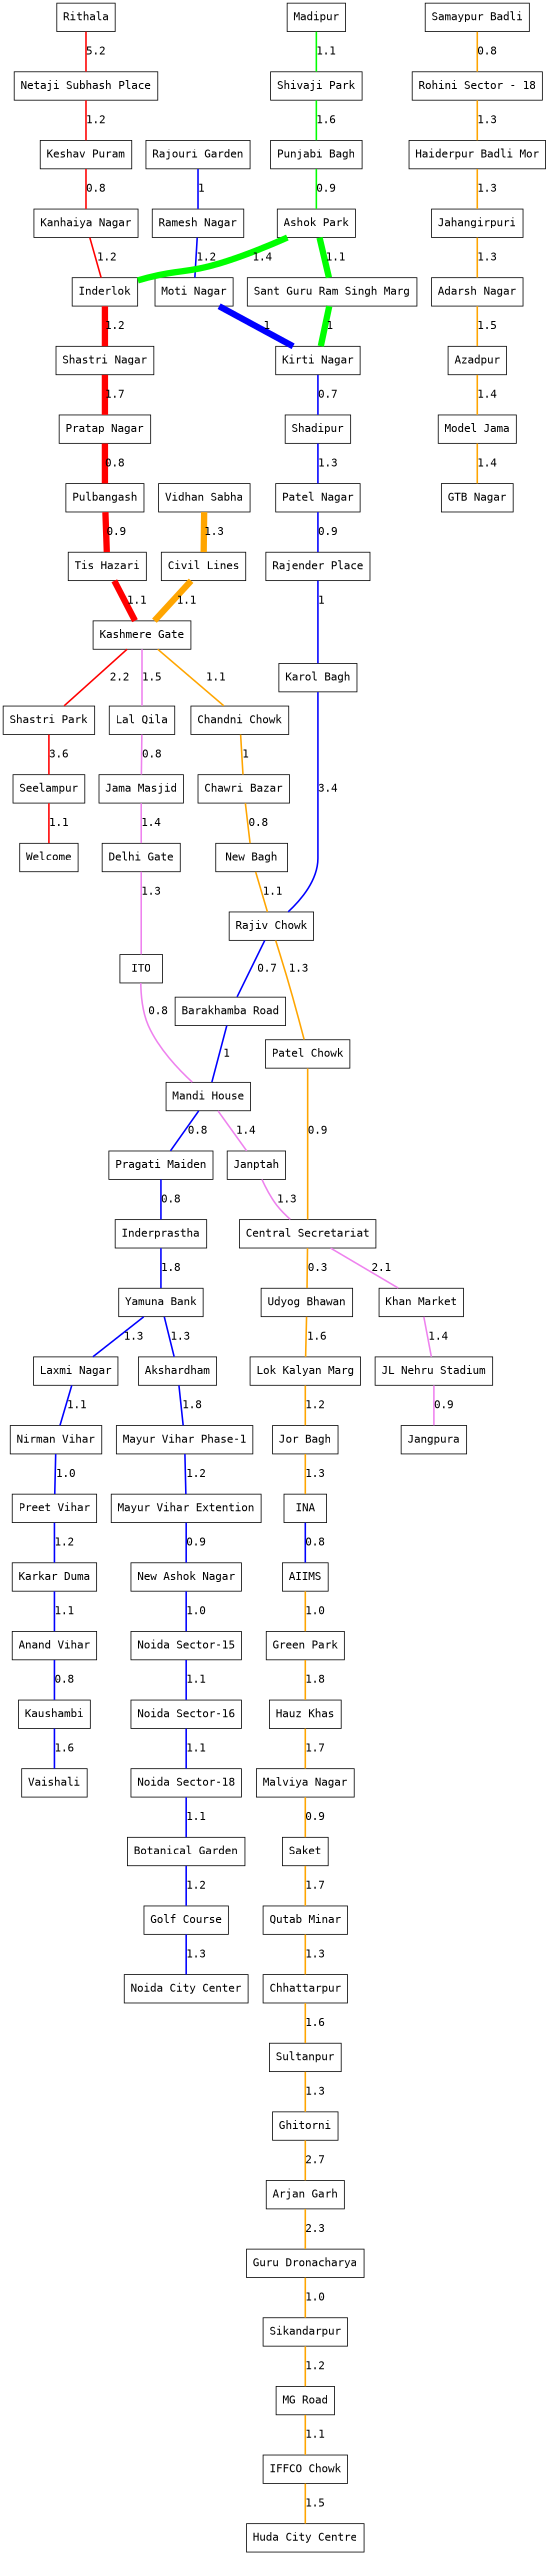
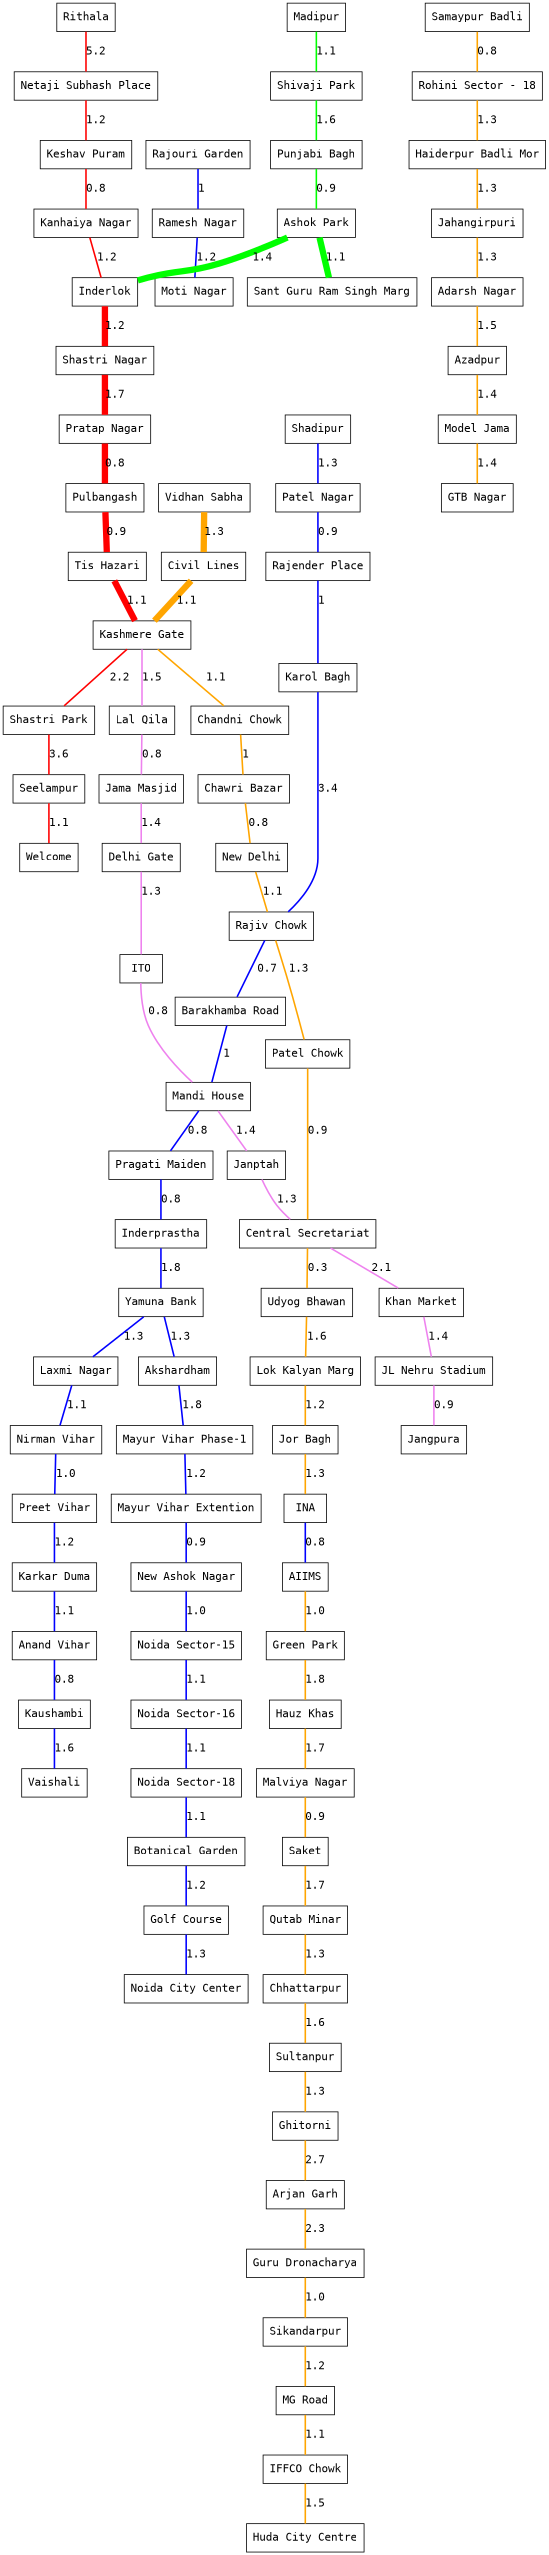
node "Kirti Nagar": removed
node "New Bagh": label "New Bagh" -> "New Delhi"
